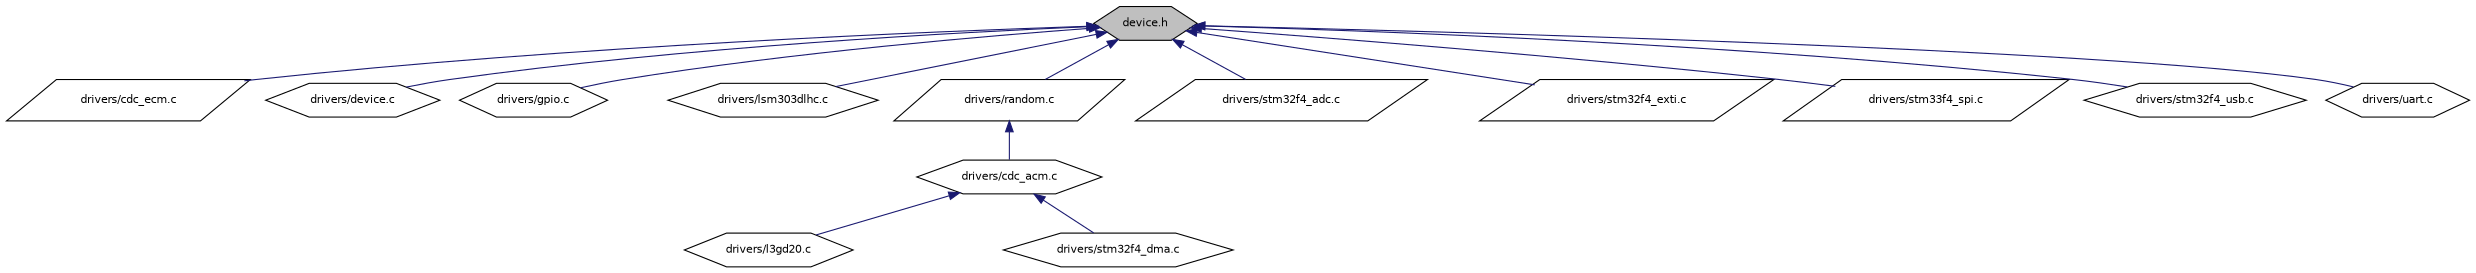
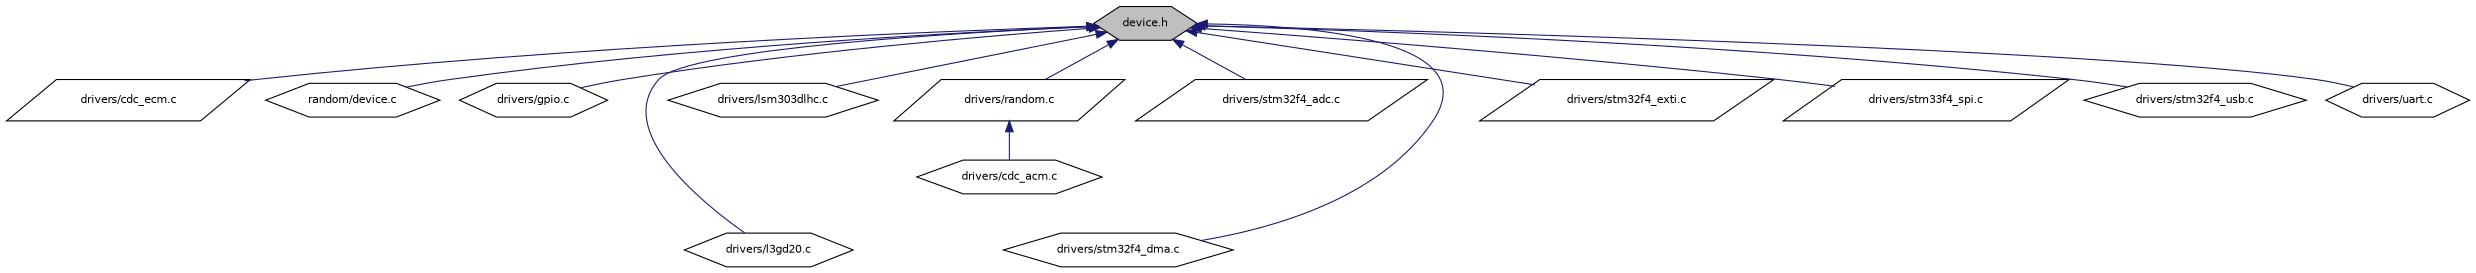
node "drivers/device.c": label "drivers/device.c" -> "random/device.c"
edge "drivers/l3gd20.c" -> "drivers/cdc_acm.c": now "drivers/l3gd20.c" -> "device.h"
edge "drivers/stm32f4_dma.c" -> "drivers/cdc_acm.c": now "drivers/stm32f4_dma.c" -> "device.h"
